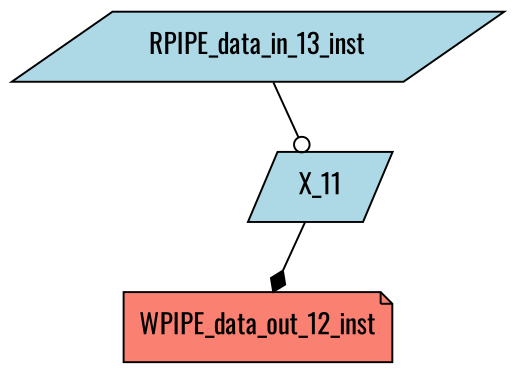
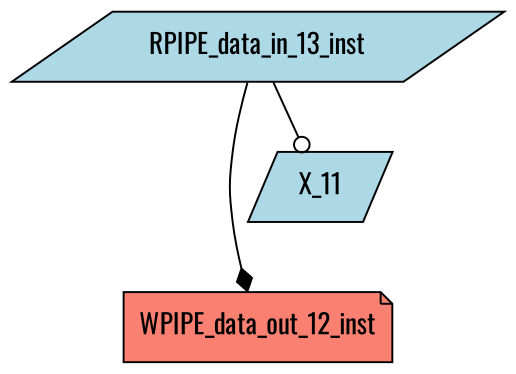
edge "X_11" -> "WPIPE_data_out_12_inst": now "RPIPE_data_in_13_inst" -> "WPIPE_data_out_12_inst"
